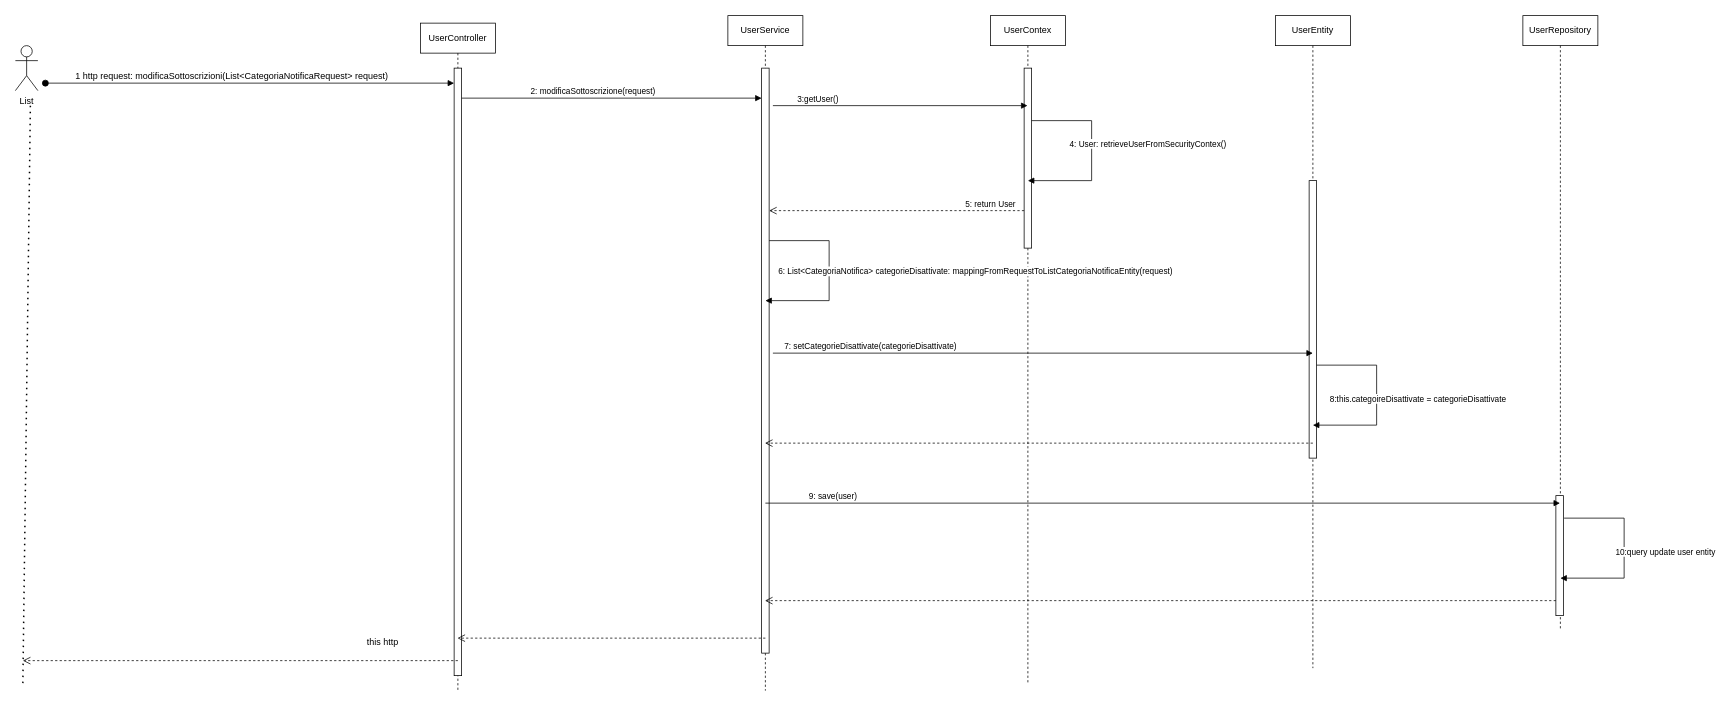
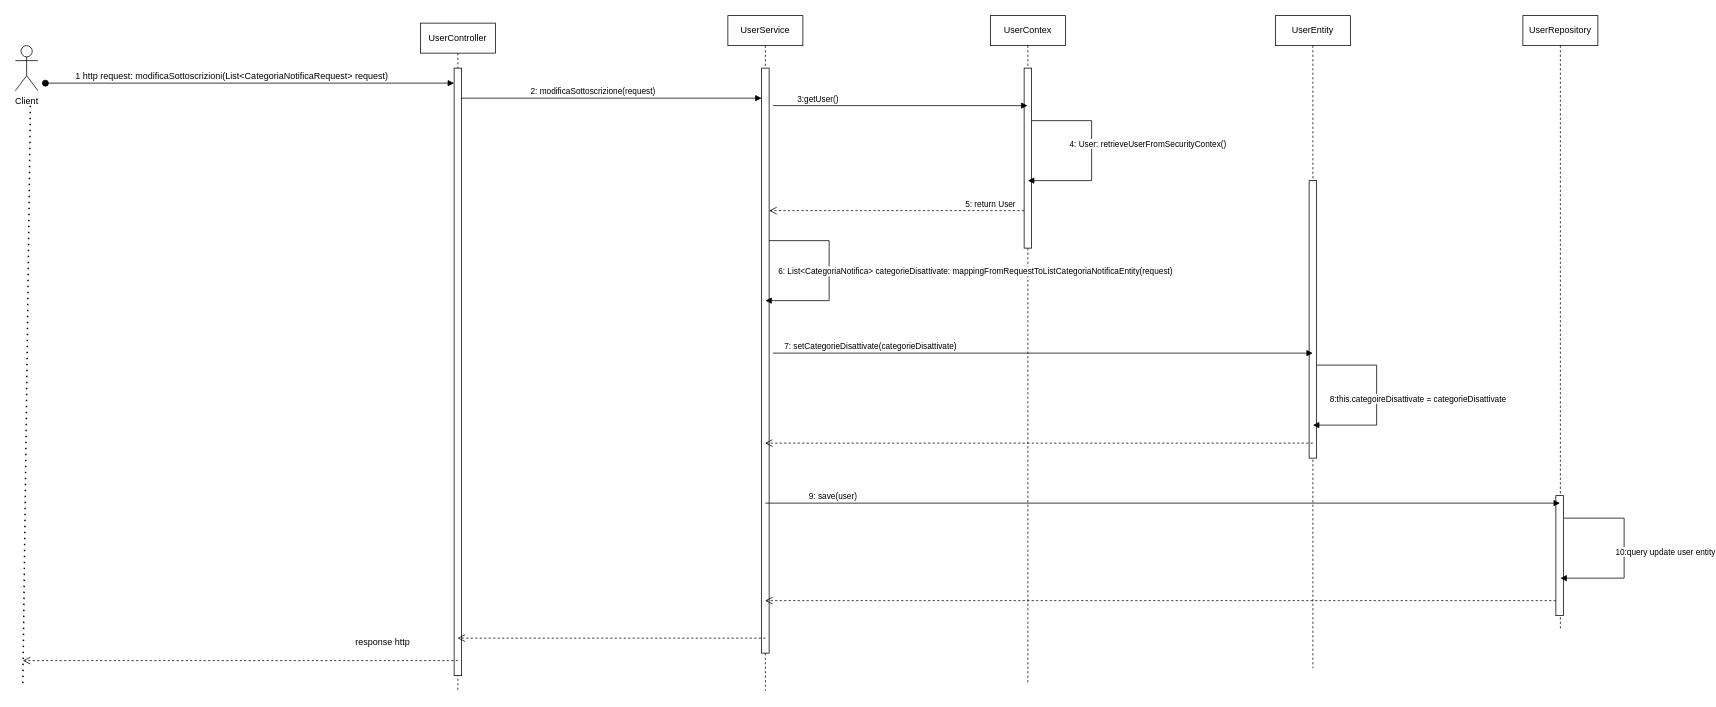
node "List": label "List" -> "Client"
node "this http": label "this http" -> "response http"
